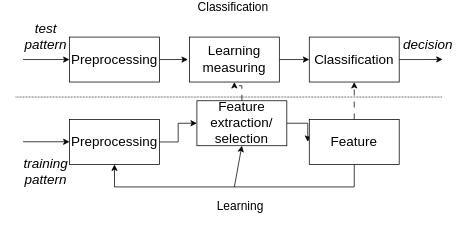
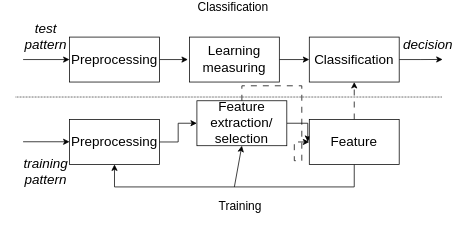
edge "Feature extraction/ selection" -> "Learning measuring": now "Feature extraction/ selection" -> "Feature"
node "Learning": label "Learning" -> "Training"
